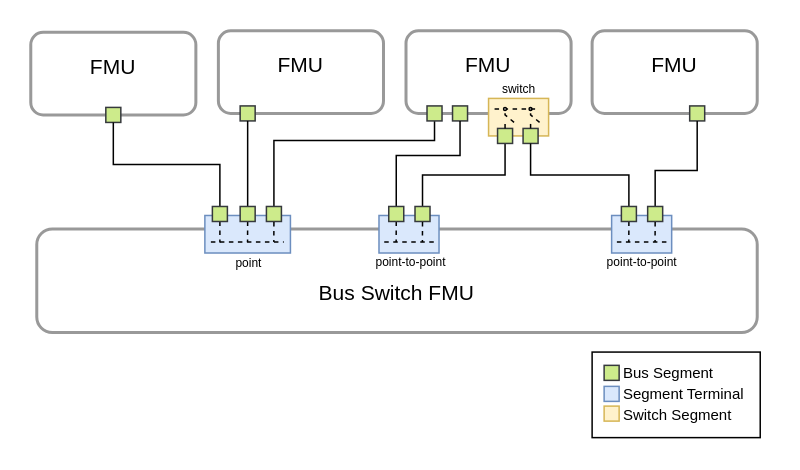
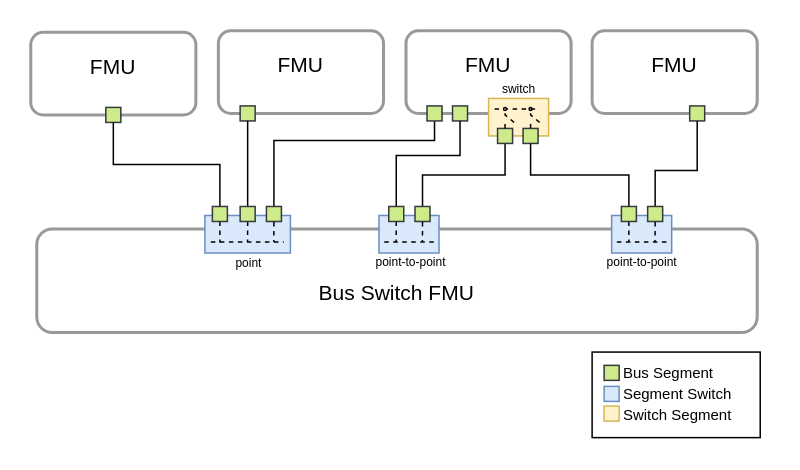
node "Segment Terminal": label "Segment Terminal" -> "Segment Switch"
